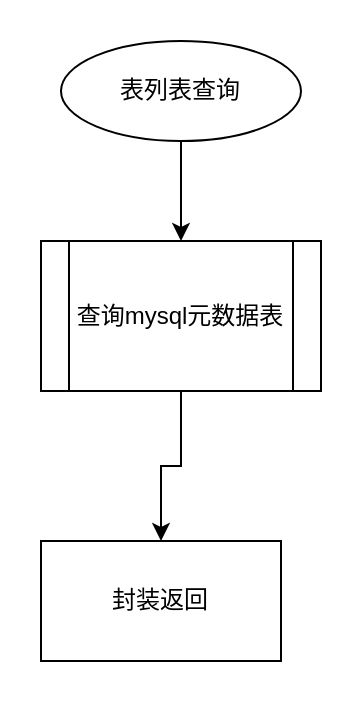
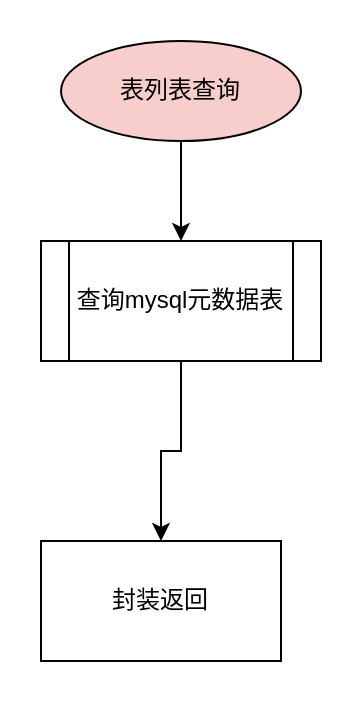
node "表列表查询": fillcolor #ffffff -> #f8cecc
node "查询mysql元数据表": size 280x150 -> 280x120
